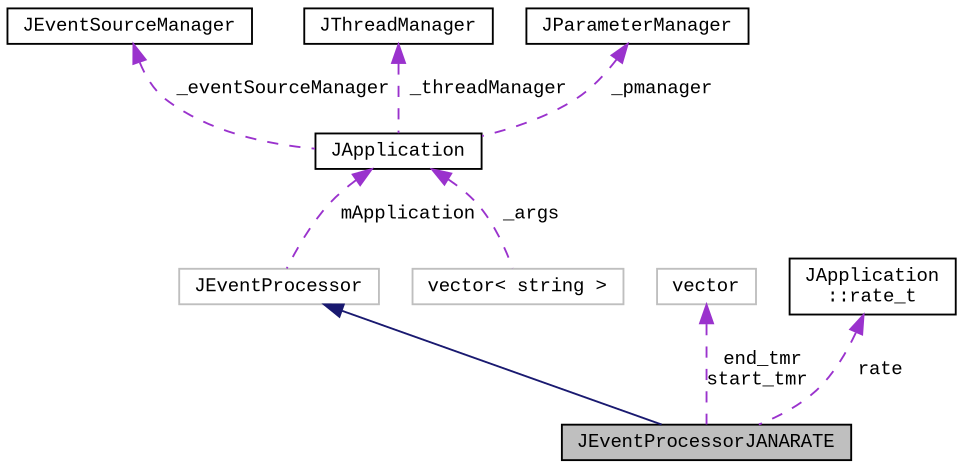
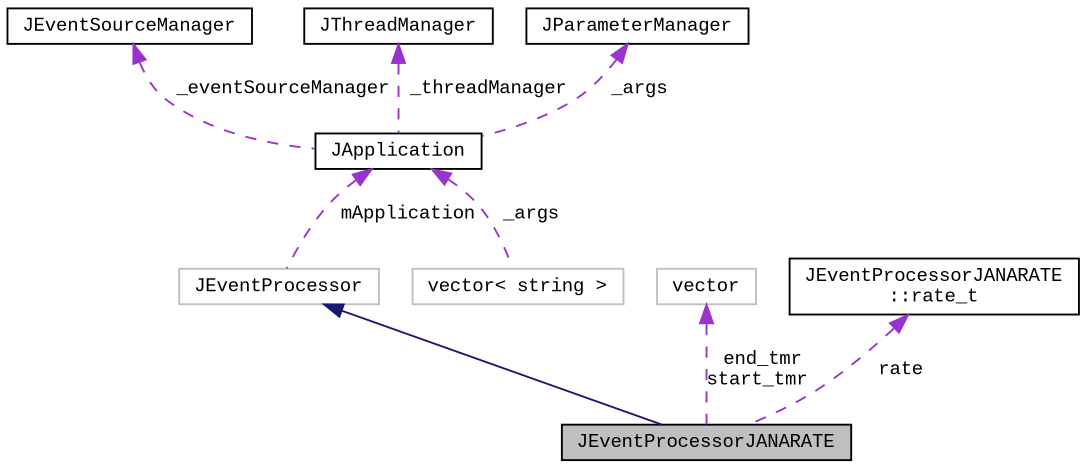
edge "JApplication" -> "JParameterManager": label " _pmanager" -> " _args"
node "JApplication ::rate_t": label "JApplication ::rate_t" -> "JEventProcessorJANARATE ::rate_t"
